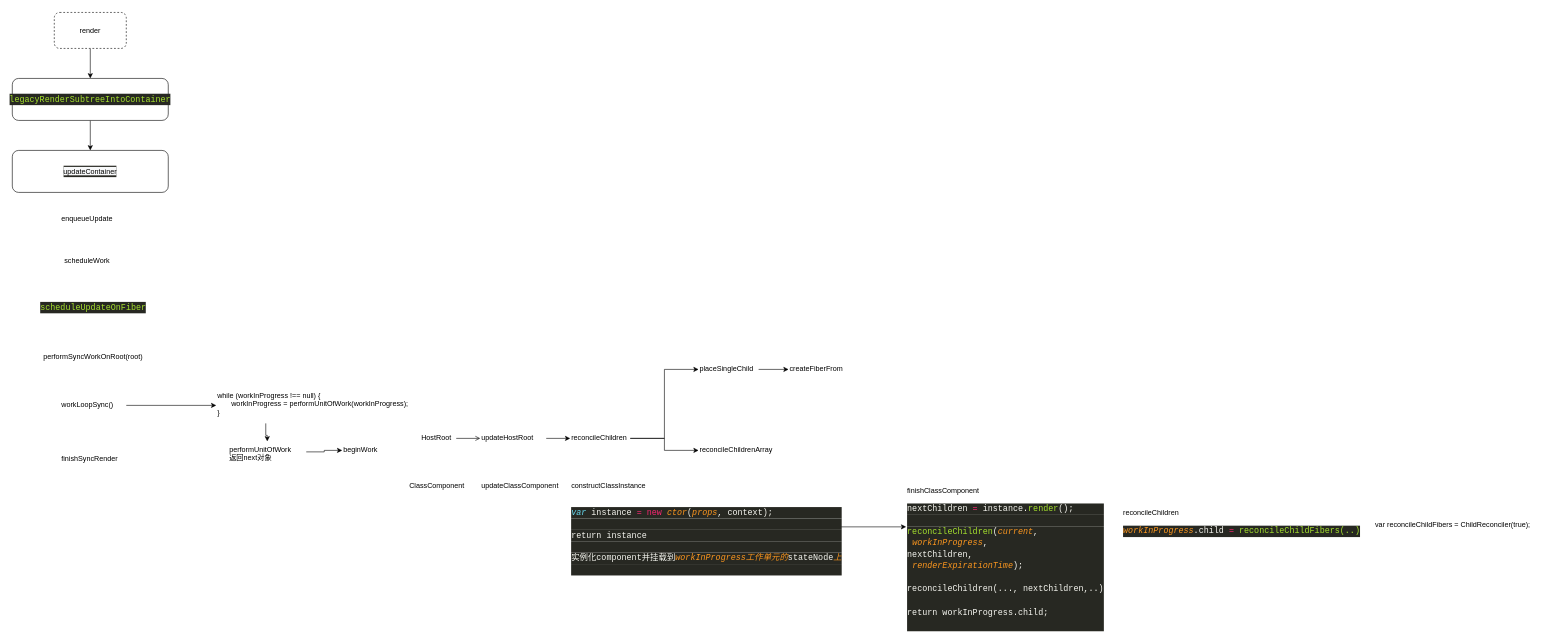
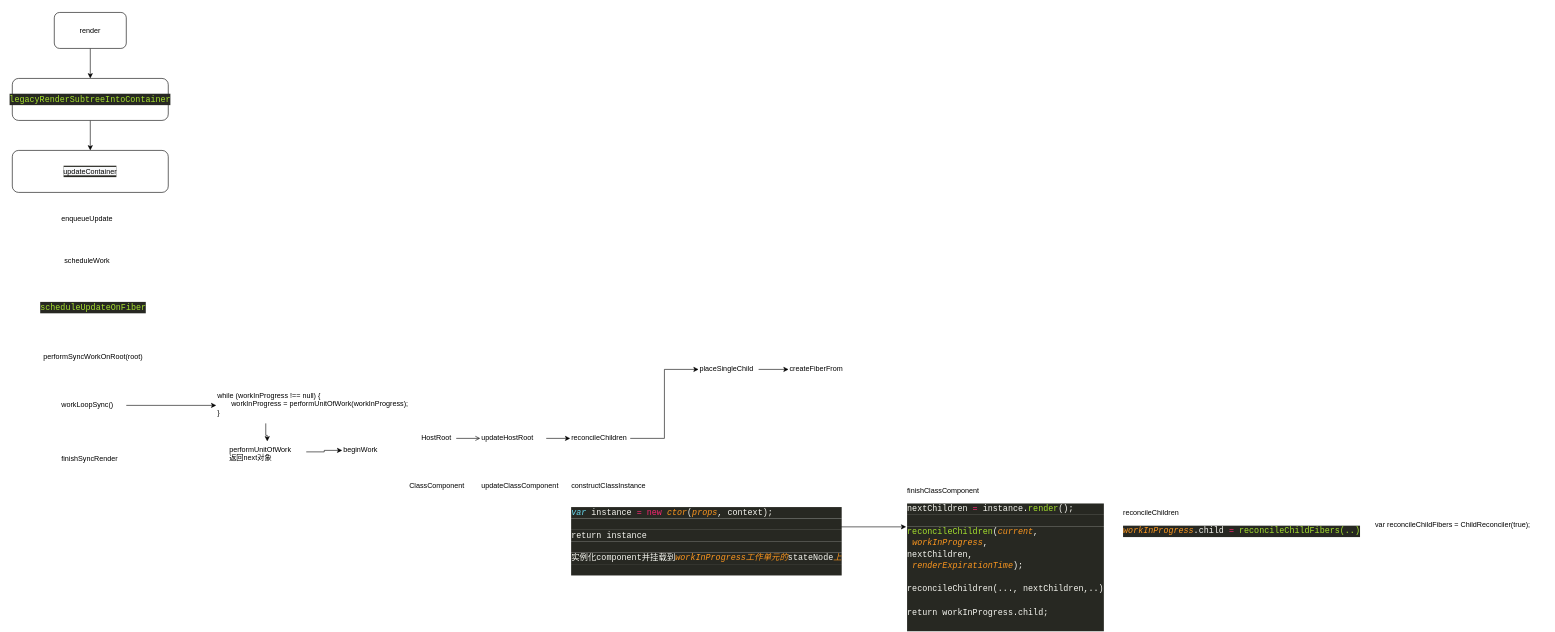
node "render": style dashed -> solid
edge "reconcileChildren" -> "reconcileChildrenArray": removed
node "reconcileChildrenArray": removed
